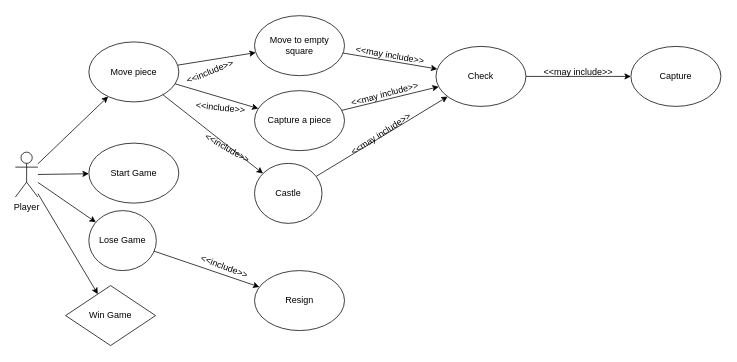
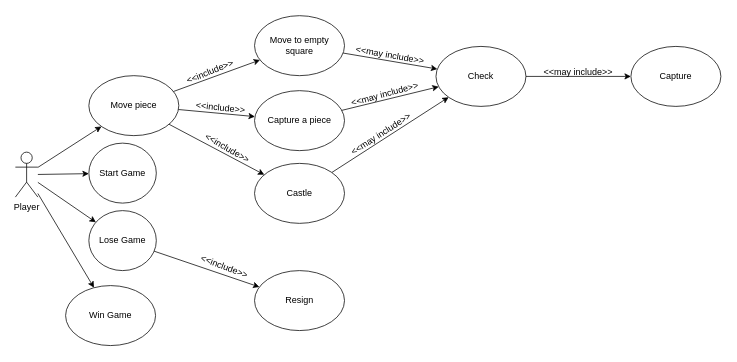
node "Move piece": moved (134, 72) -> (134, 105)
node "Start Game": size 90x60 -> 68x60
node "Castle": size 68x60 -> 90x60
node "Win Game": shape diamond -> ellipse
